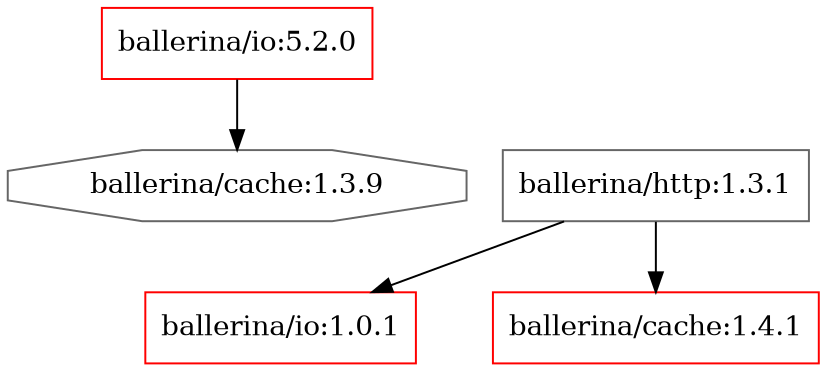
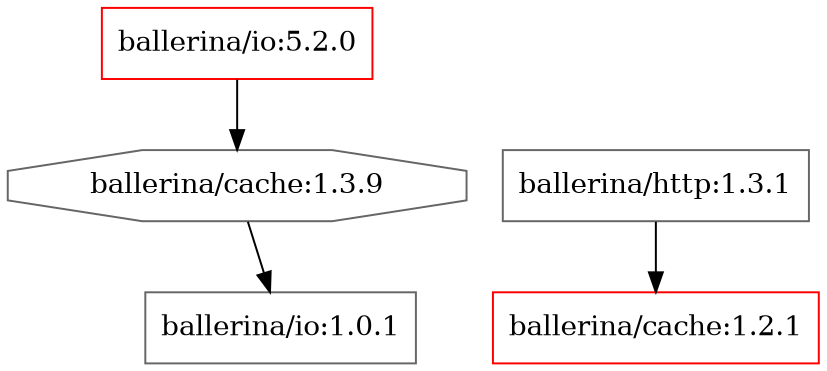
edge "ballerina/http:1.3.1" -> "ballerina/io:1.0.1": now "ballerina/cache:1.3.9" -> "ballerina/io:1.0.1"
node "ballerina/io:1.0.1": color red -> gray40
node "ballerina/cache:1.4.1": label "ballerina/cache:1.4.1" -> "ballerina/cache:1.2.1"
